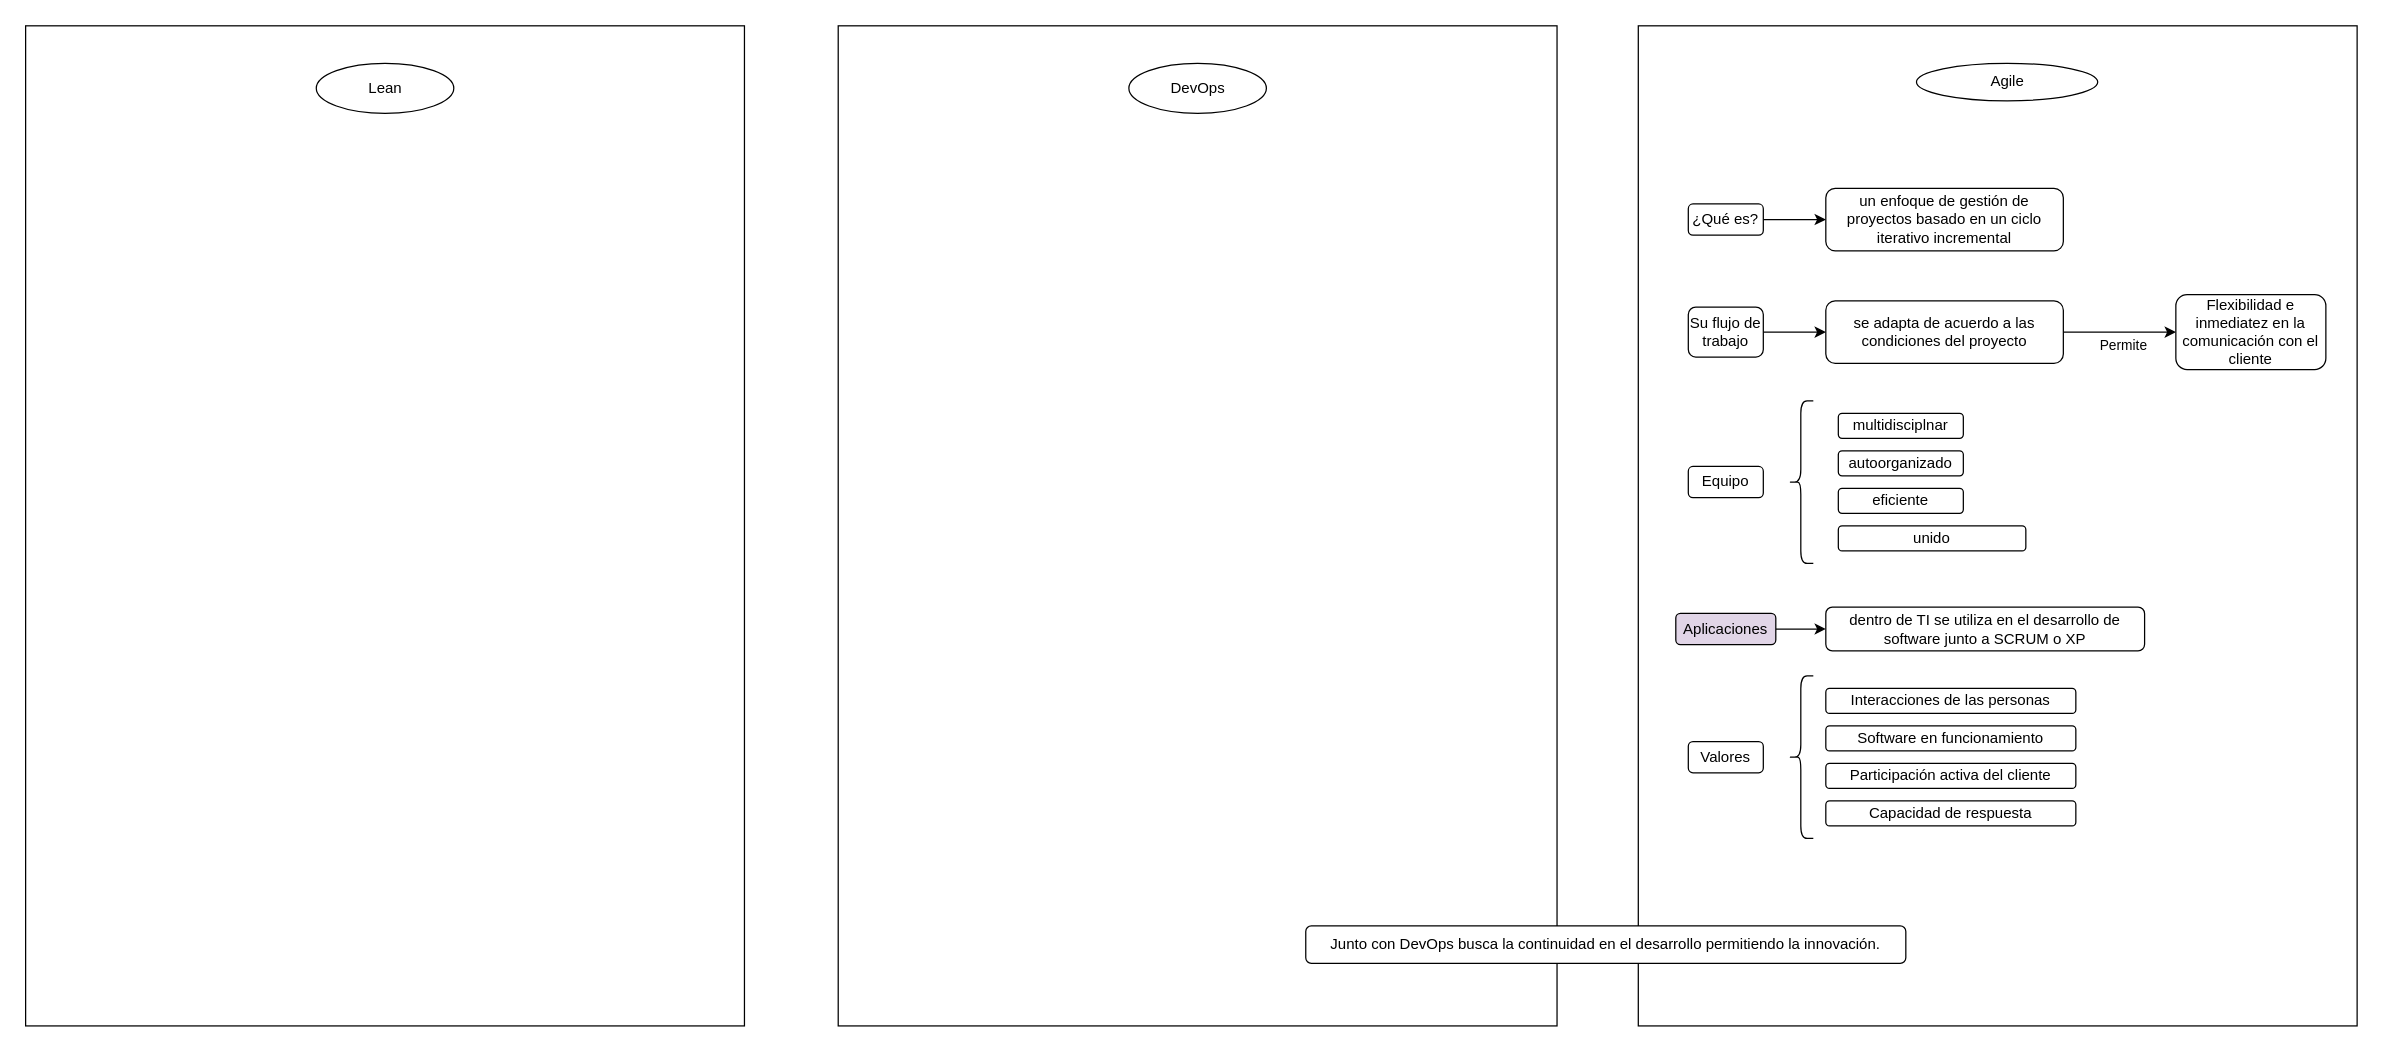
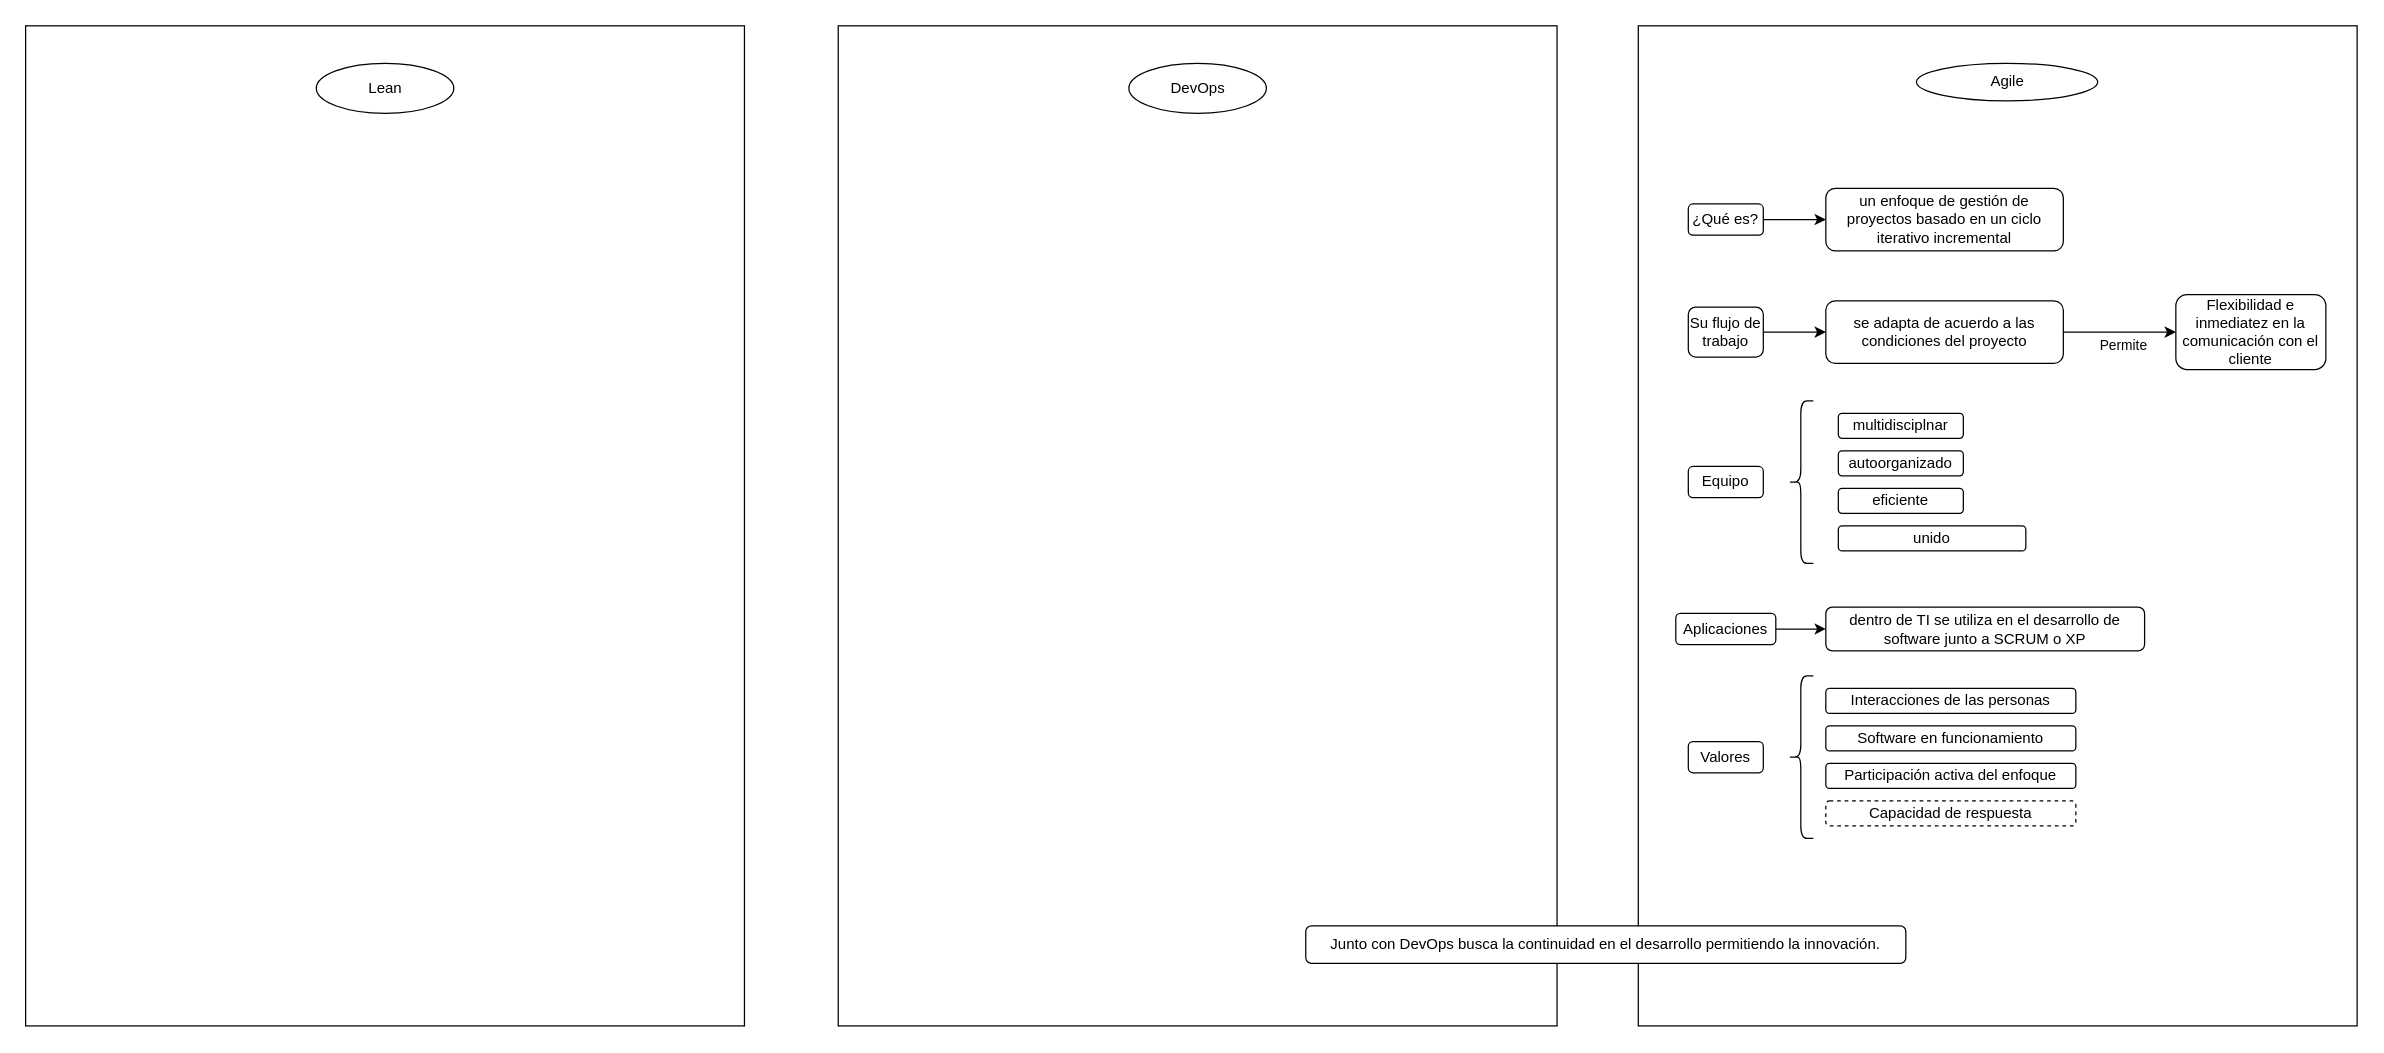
node "Aplicaciones": fillcolor #e1d5e7 -> #ffffff
node "Participación activa del cliente": label "Participación activa del cliente" -> "Participación activa del enfoque"
node "Capacidad de respuesta": style solid -> dashed
